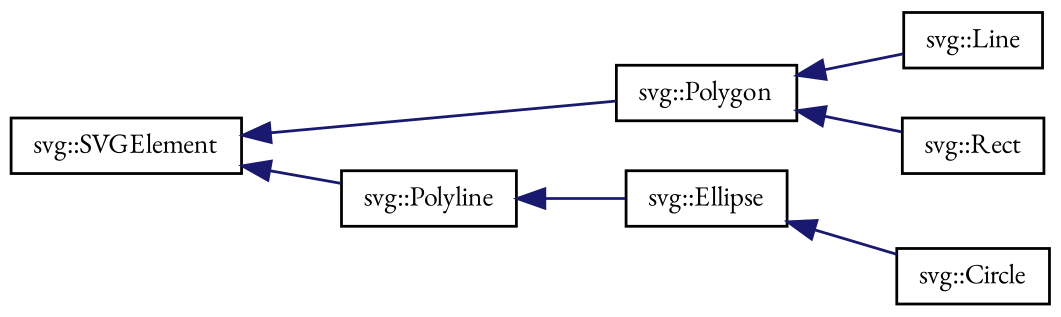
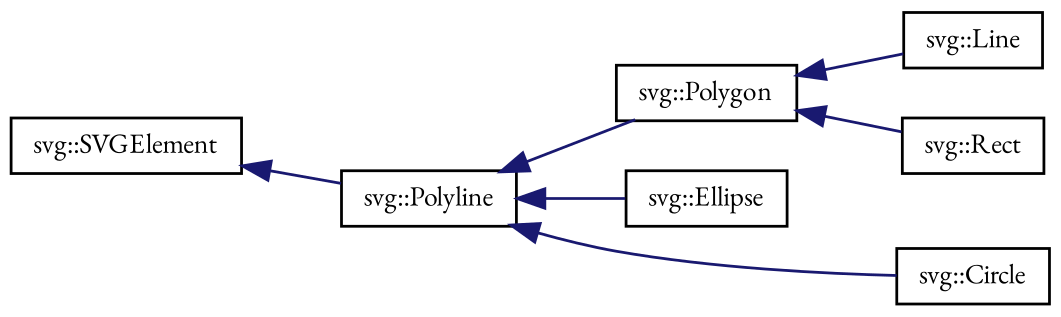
edge "svg::Polygon" -> "svg::SVGElement": now "svg::Polygon" -> "svg::Polyline"
edge "svg::Circle" -> "svg::Ellipse": now "svg::Circle" -> "svg::Polyline"
